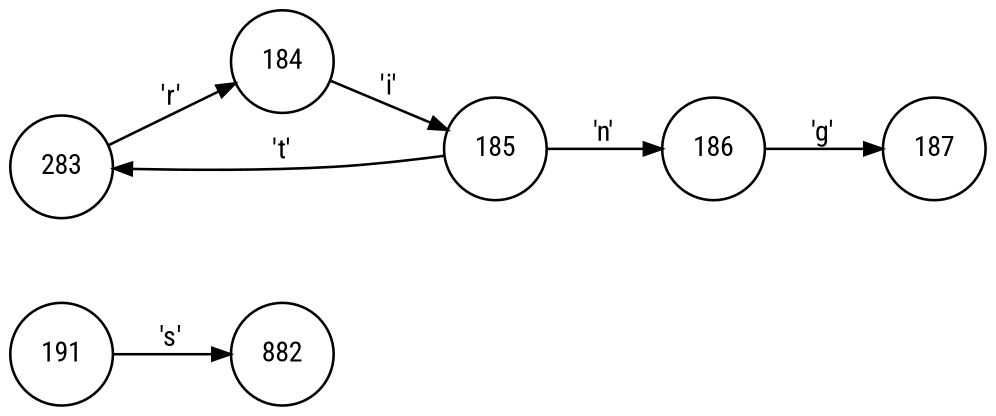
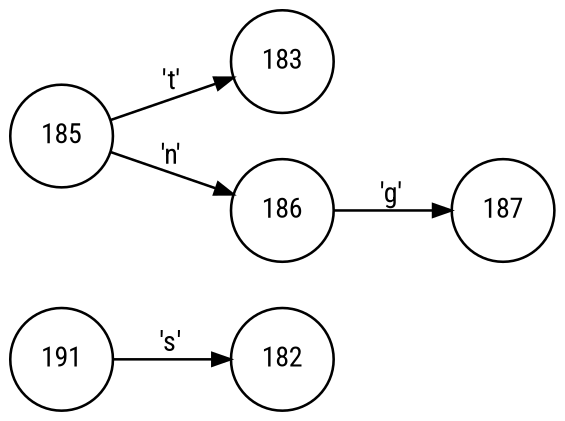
node "184": removed
node "283": label "283" -> "183"
node "882": label "882" -> "182"
